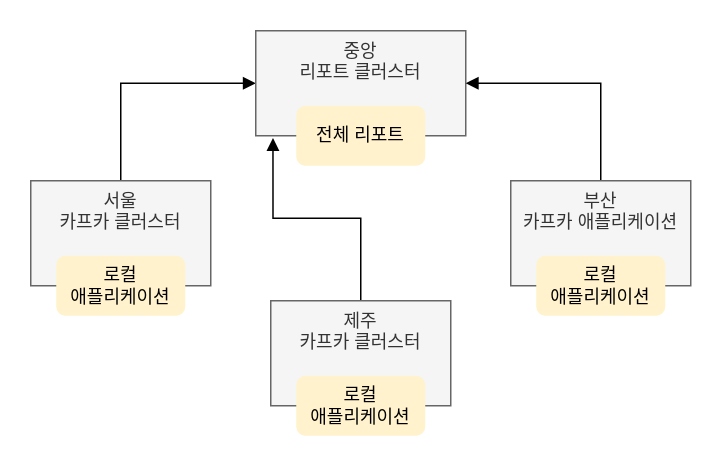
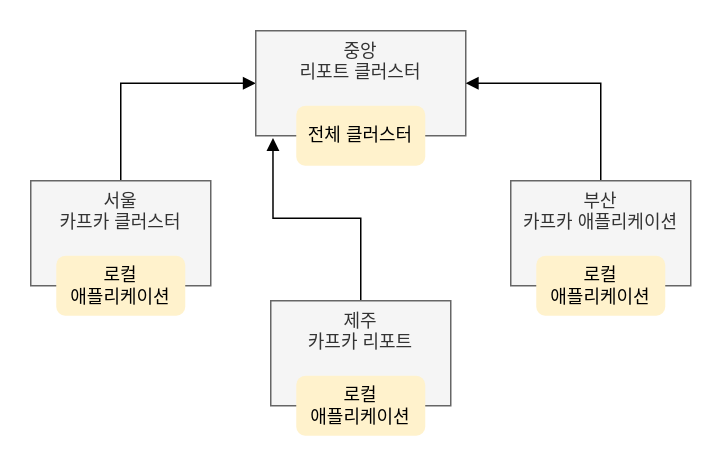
node "전체 리포트": label "전체 리포트" -> "전체 클러스터"
node "제주 카프카 클러스터": label "제주 카프카 클러스터" -> "제주 카프카 리포트"
